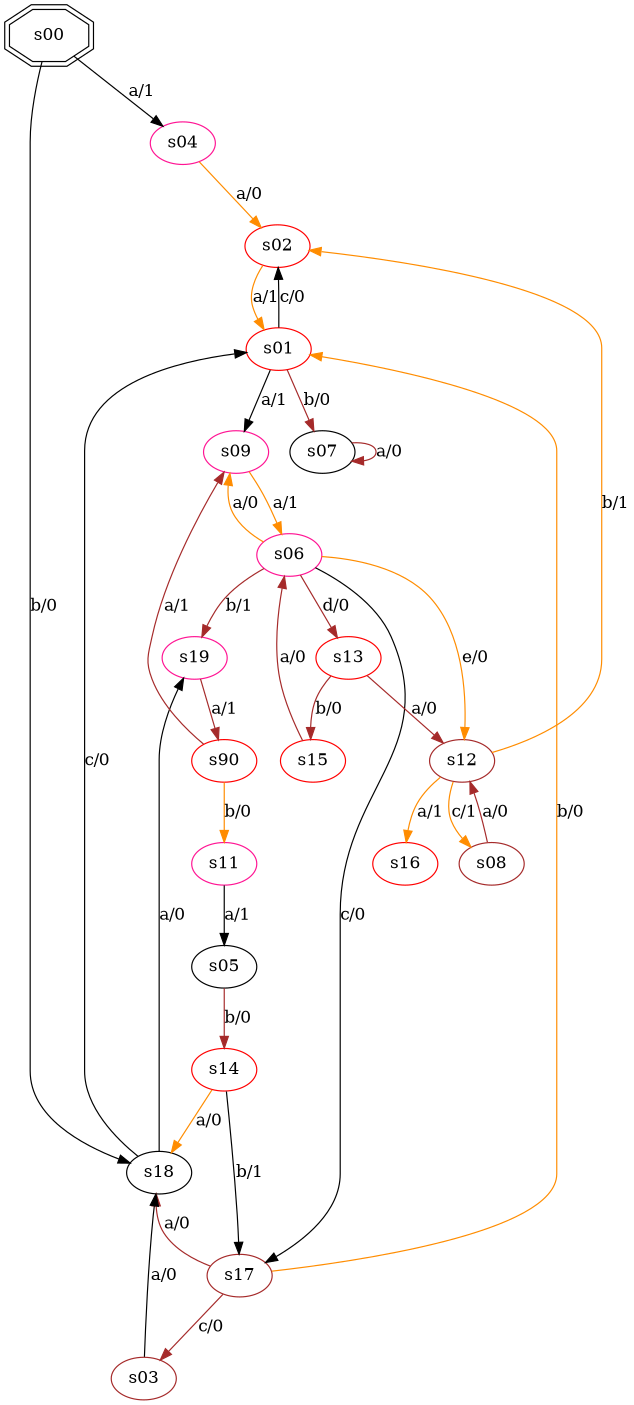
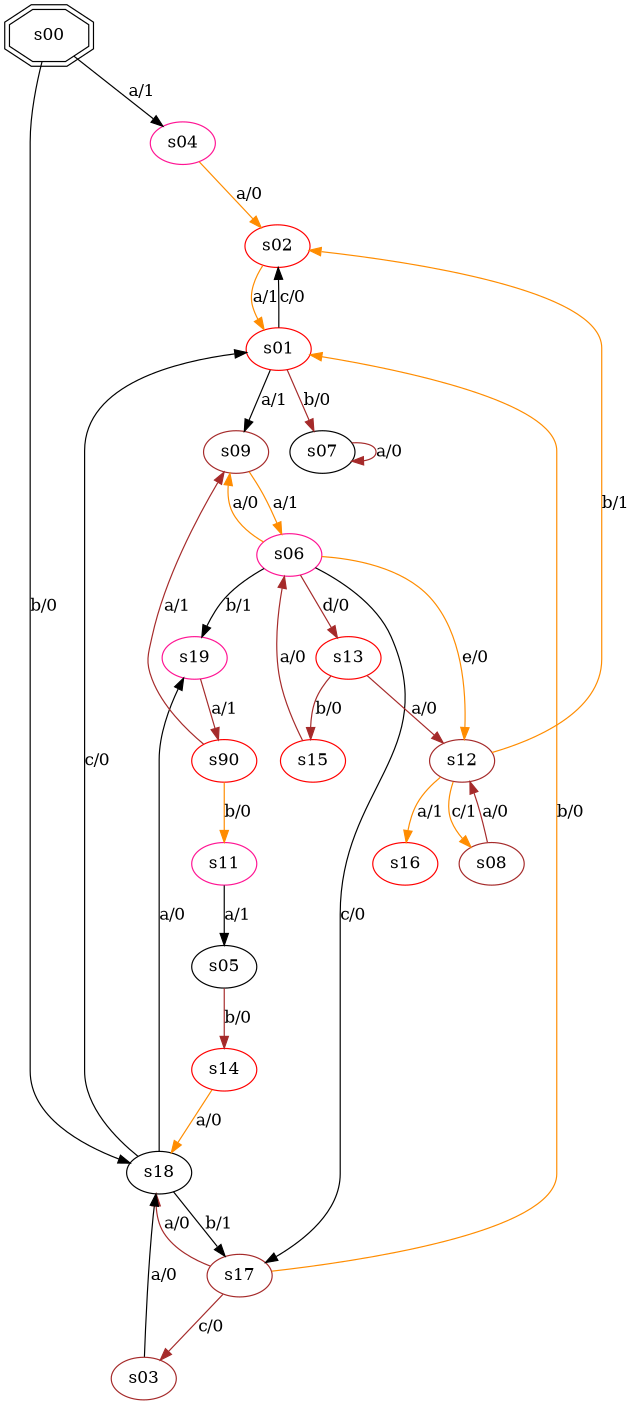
node "s09": color deeppink -> brown
edge "s06" -> "s19": color brown -> black
edge "s14" -> "s17": now "s18" -> "s17"
